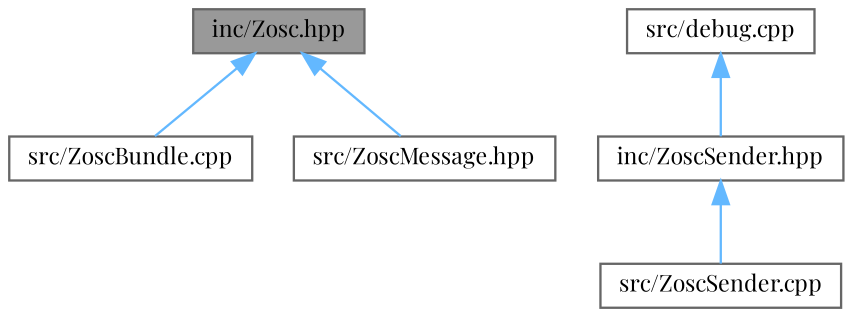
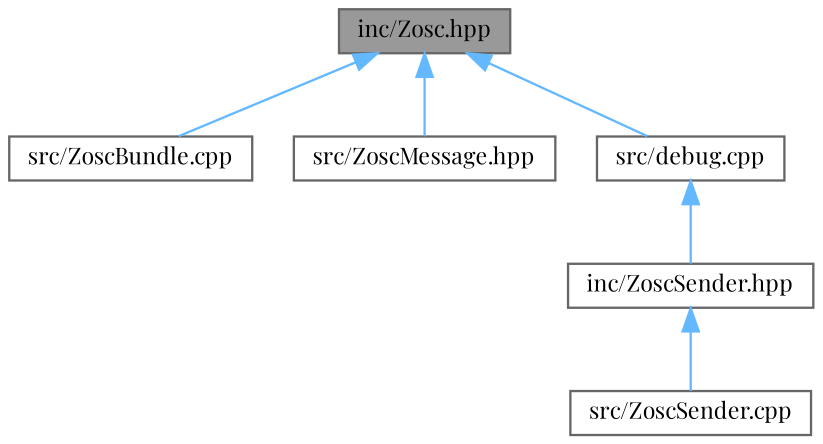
edge "src/debug.cpp" -> "inc/Zosc.hpp": added
